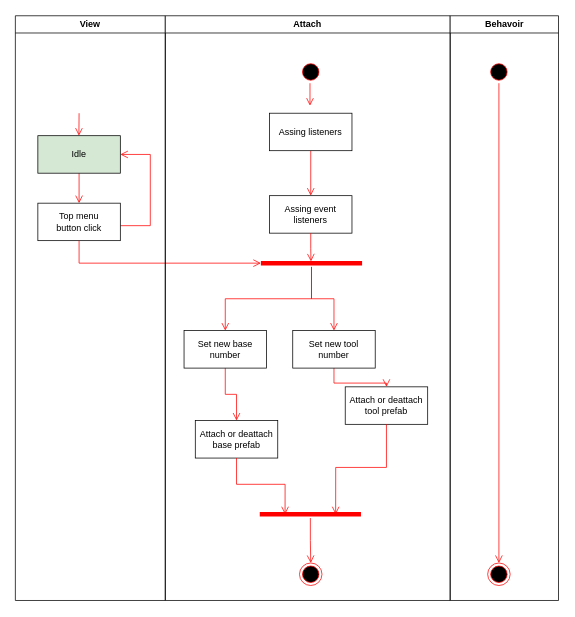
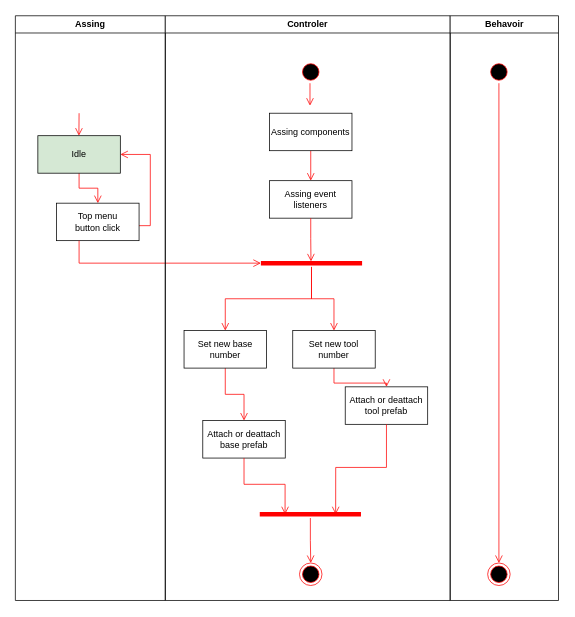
node "View": label "View" -> "Assing"
node "Attach": label "Attach" -> "Controler"
node "Assing listeners": label "Assing listeners" -> "Assing components"
node "Assing event listeners": moved (311, 214) -> (311, 199)
node "Top menu button click": moved (79, 222) -> (98, 222)
node "Attach or deattach base prefab": moved (237, 439) -> (244, 439)
